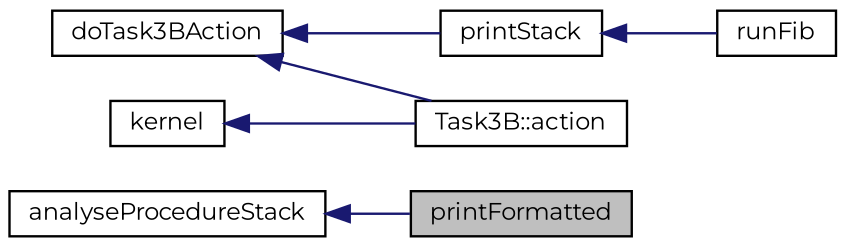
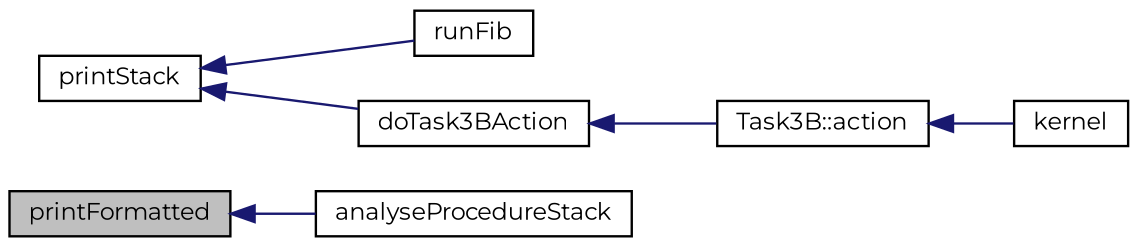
edge "printStack" -> "doTask3BAction": reversed
edge "Task3B::action" -> "kernel": reversed
edge "printFormatted" -> "analyseProcedureStack": reversed
